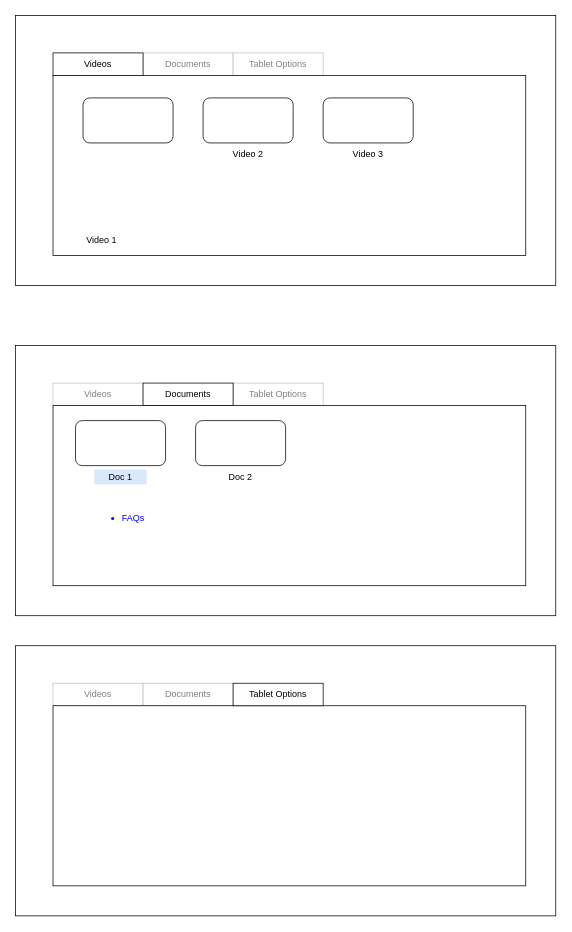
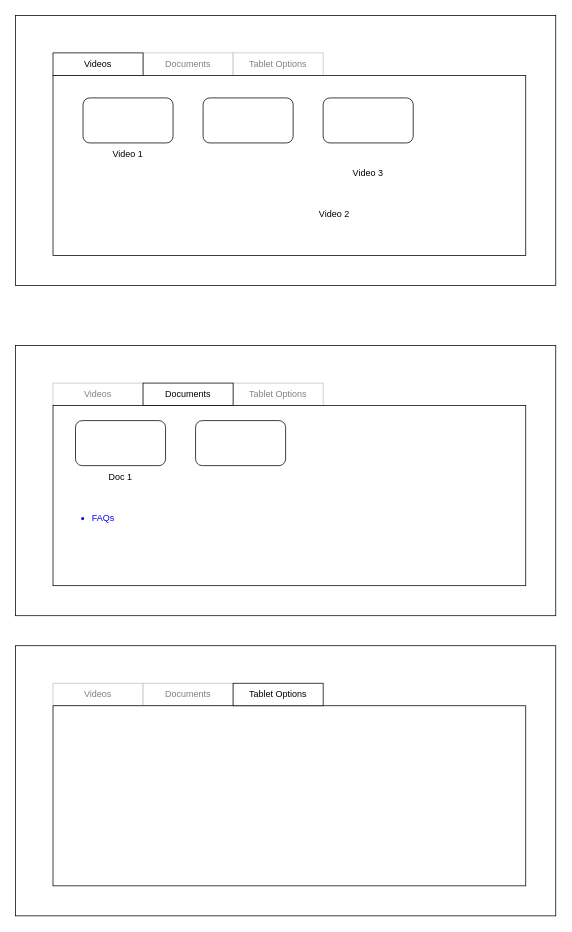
node "Video 2": moved (248, 154) -> (334, 214)
node "Video 3": moved (368, 154) -> (368, 173)
node "Video 1": moved (102, 240) -> (128, 154)
node "Doc 1": fillcolor #dae8fc -> #ffffff
node "Doc 2": removed
node "FAQs": moved (143, 518) -> (113, 518)
